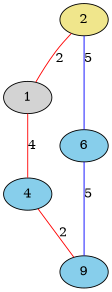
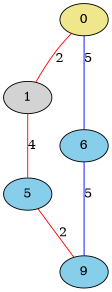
node "2": label "2" -> "0"
node "4": label "4" -> "5"
